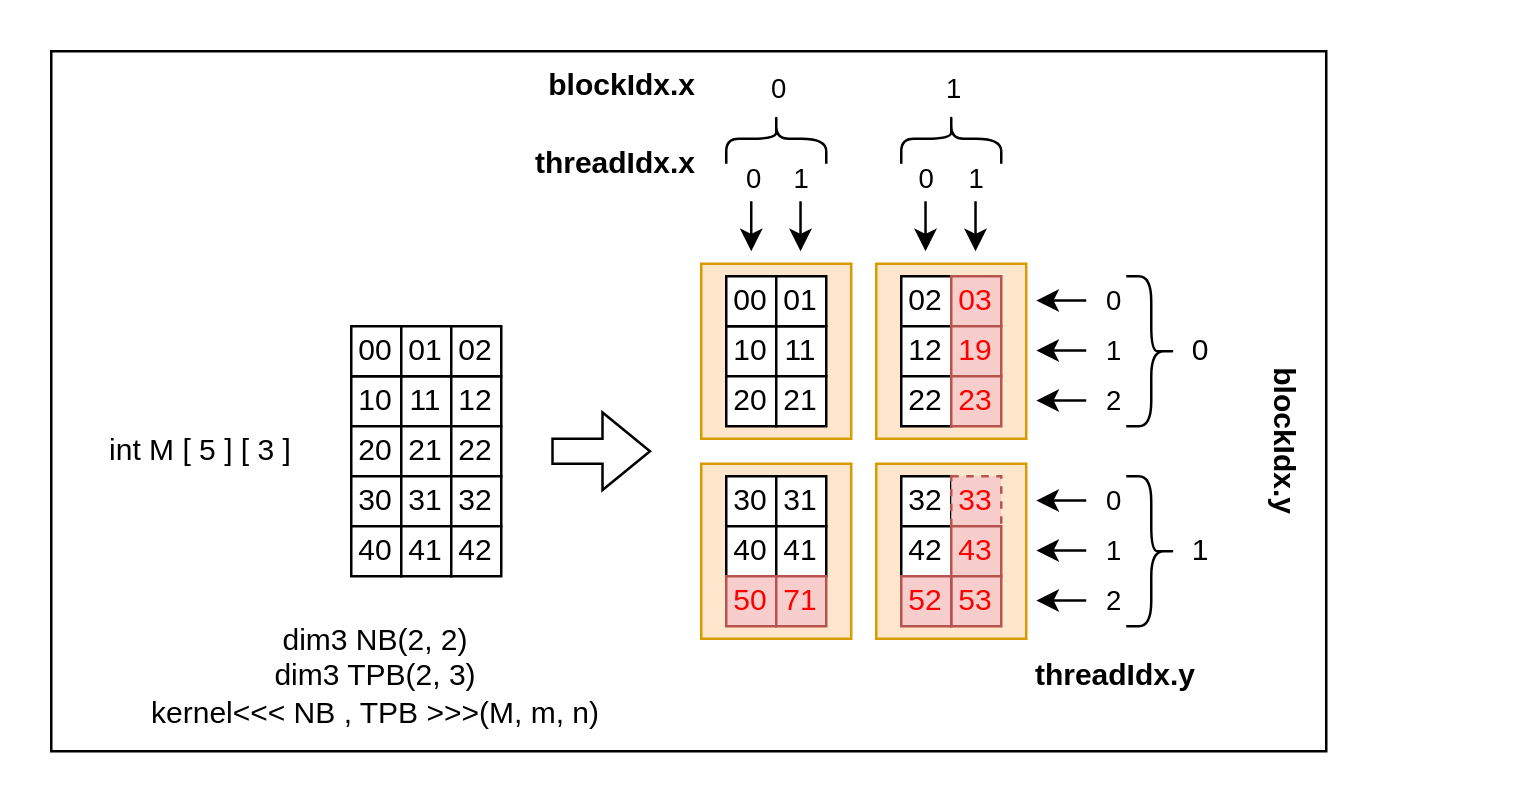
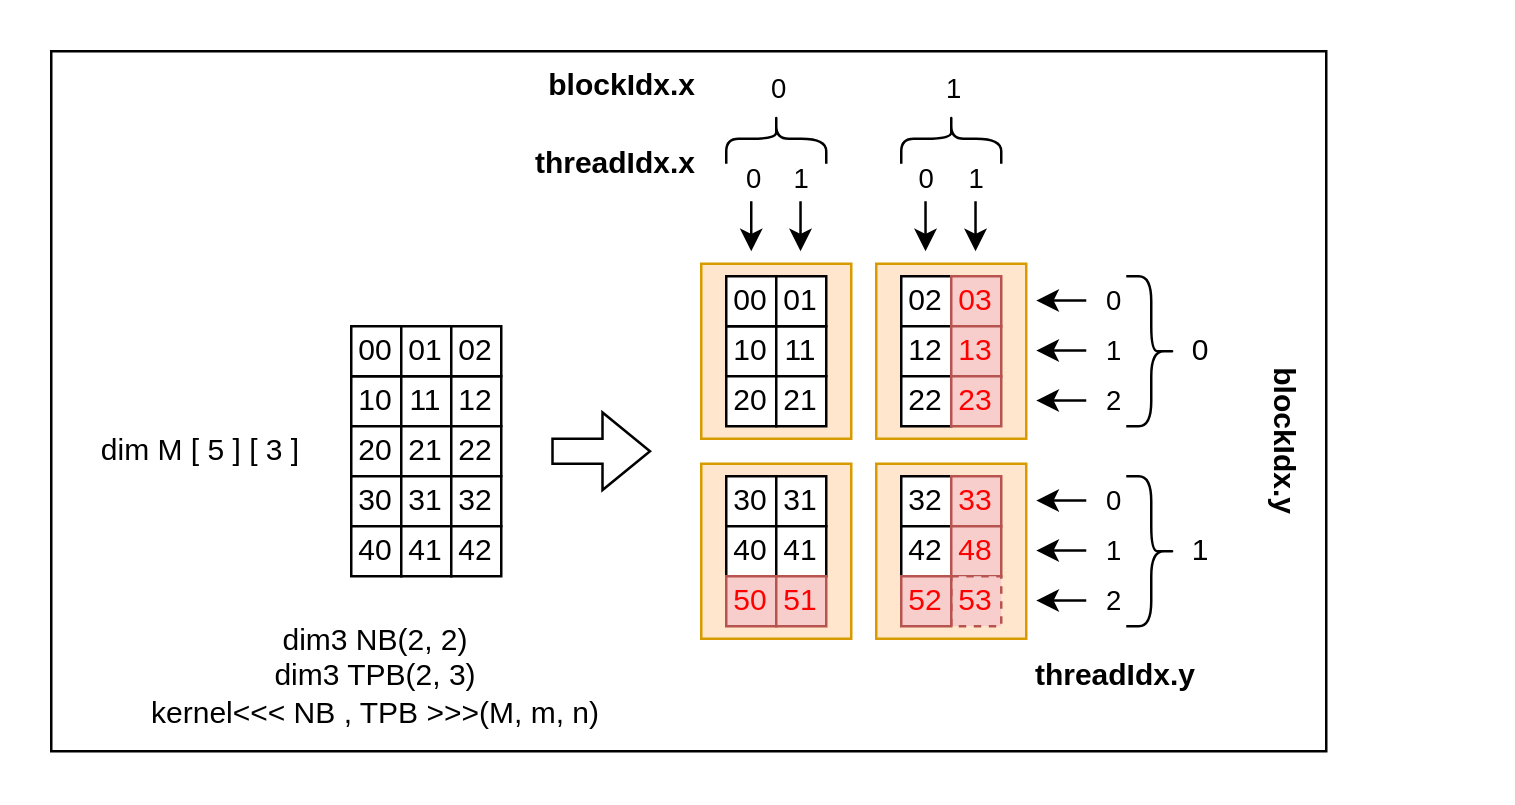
node "19": label "19" -> "13"
node "int M [ 5 ] [ 3 ]": label "int M [ 5 ] [ 3 ]" -> "dim M [ 5 ] [ 3 ]"
node "33": style dashed -> solid
node "43": label "43" -> "48"
node "71": label "71" -> "51"
node "53": style solid -> dashed
